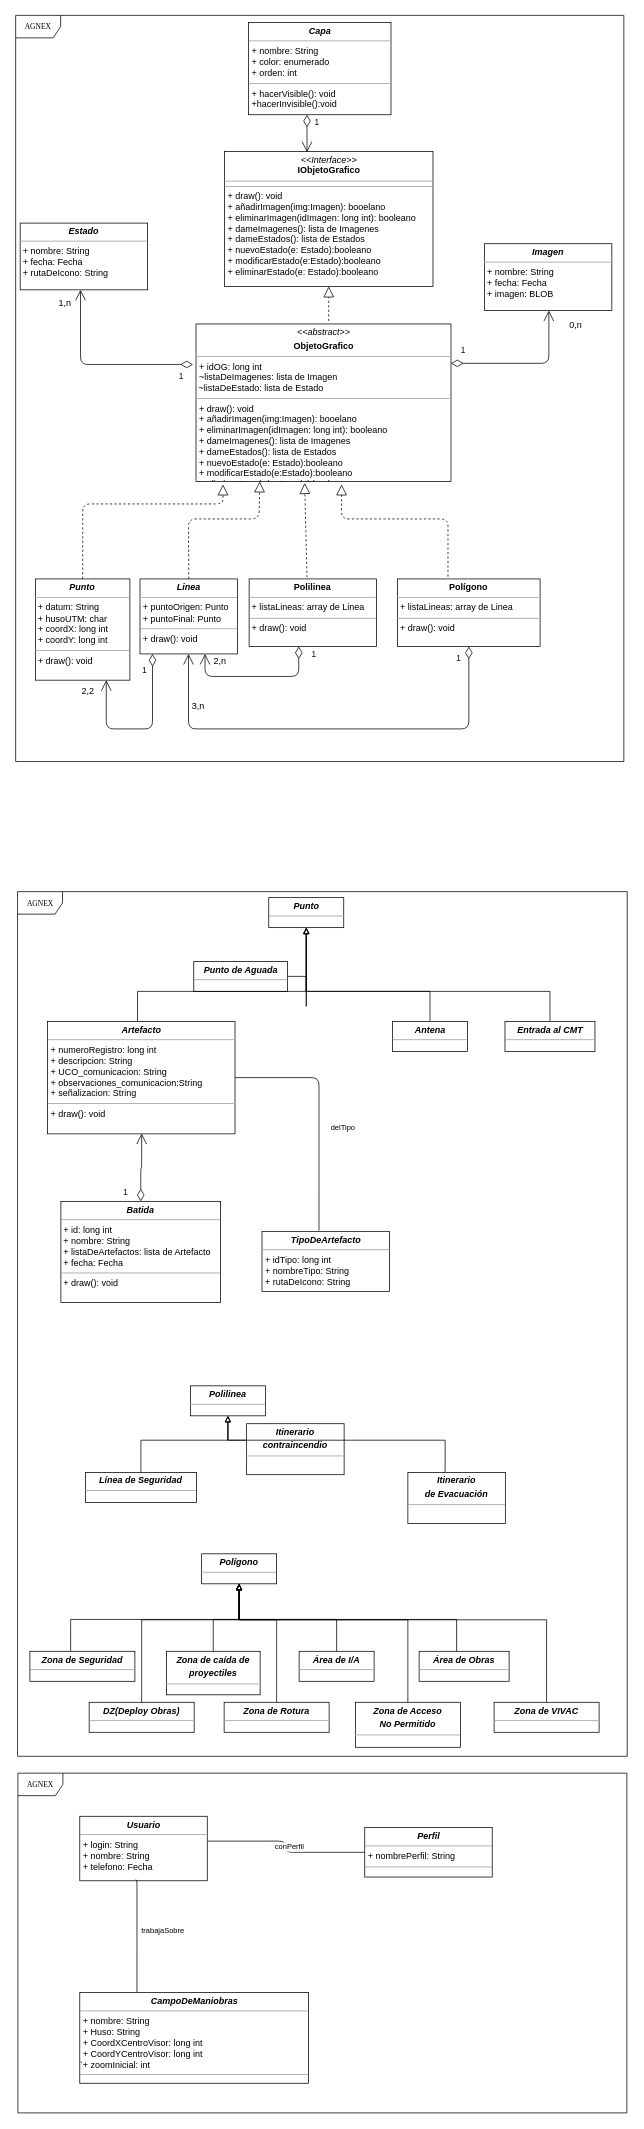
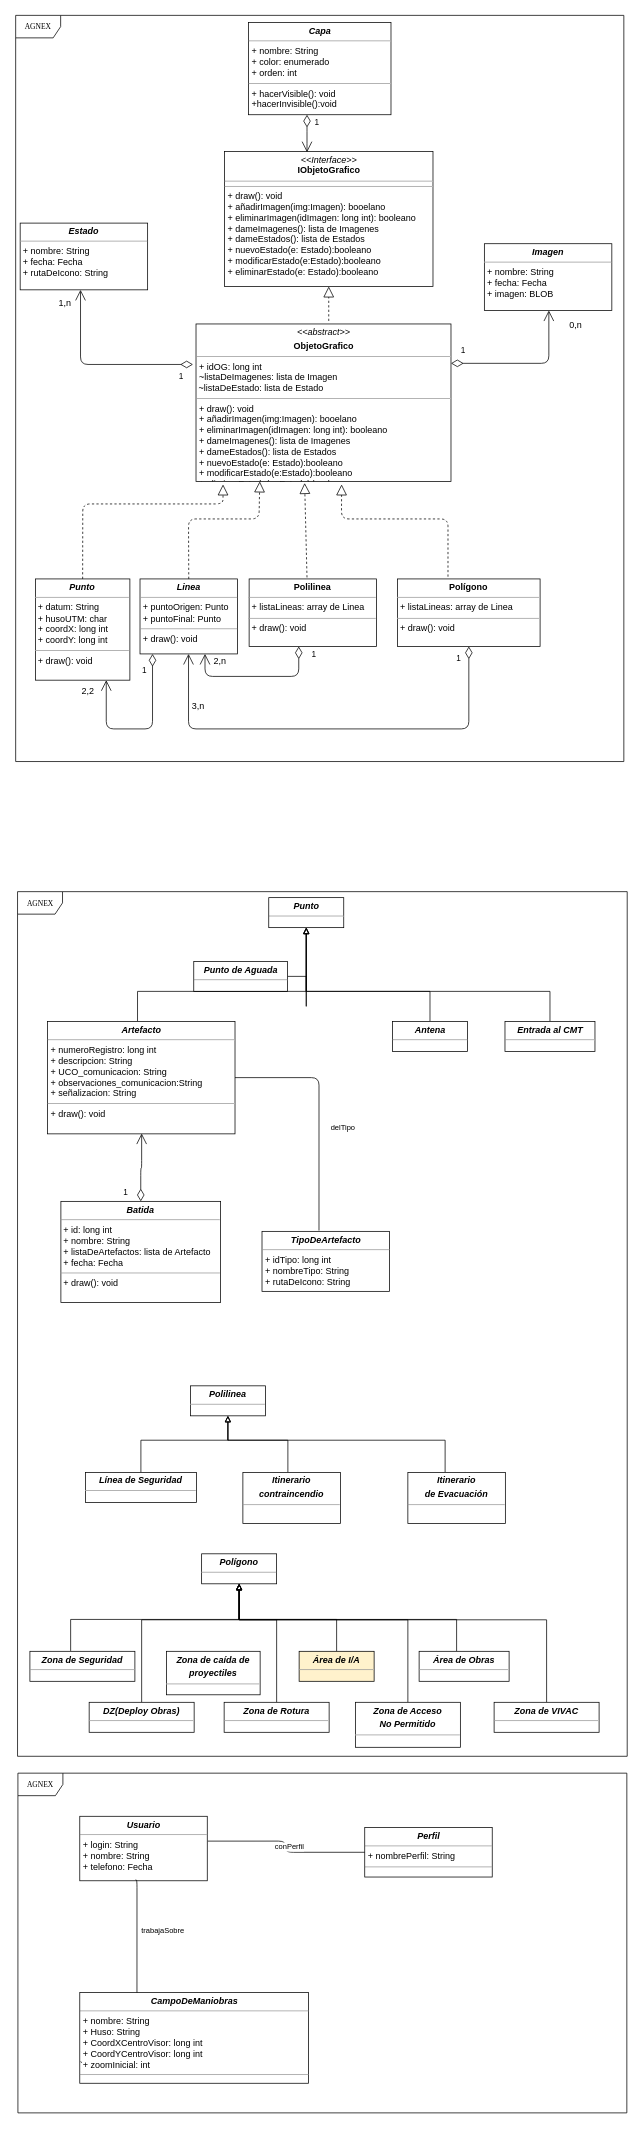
node "Itinerario contraincendio": moved (295, 1449) -> (291, 1498)
edge "Zona de caída de proyectiles" -> "Polígono": removed
node "Área de I/A": fillcolor #ffffff -> #fff2cc
